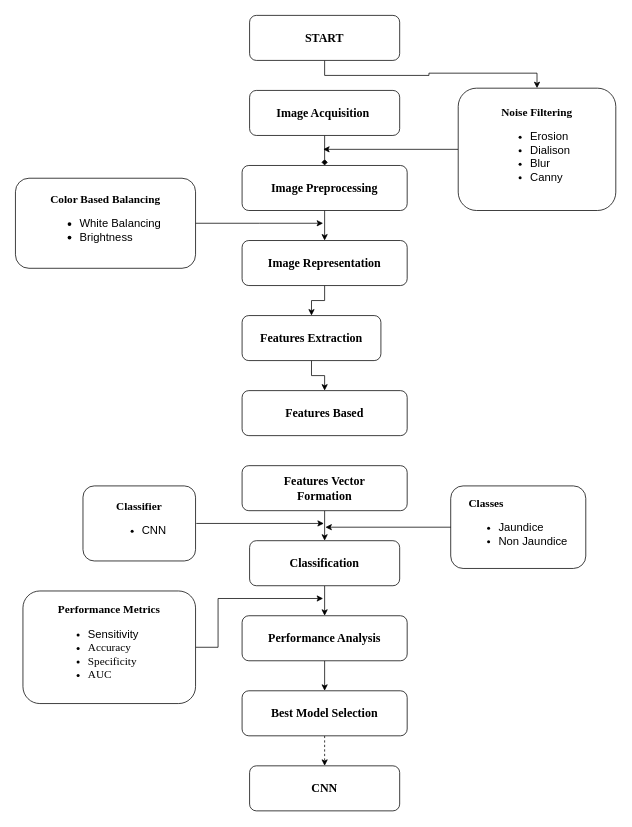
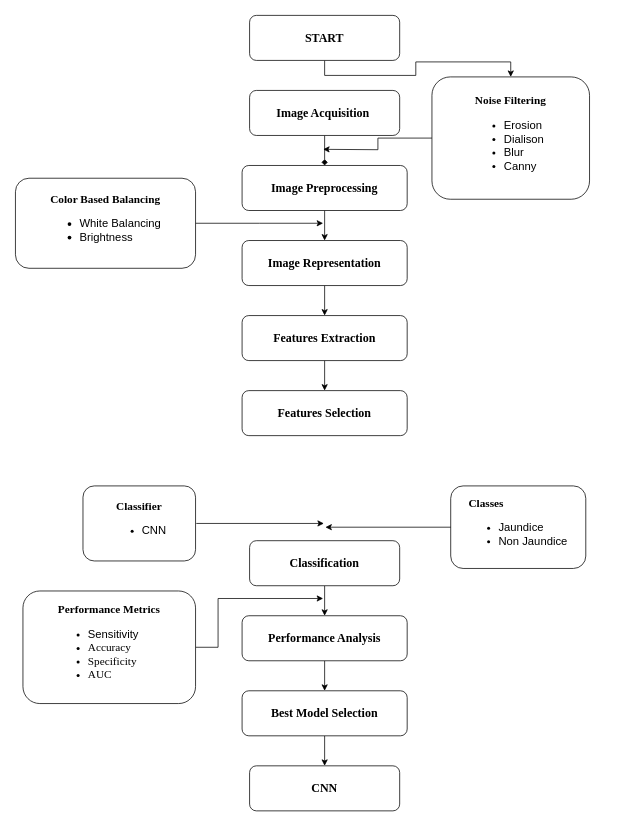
node "Noise Filtering Erosion Dialison Blur Canny": moved (537, 149) -> (510, 138)
node "Features Extraction": size 139x45 -> 165x45
node "Features Based": label "Features Based" -> "Features Selection"
node "Features Vector Formation": removed
edge "Features Vector Formation" -> "Classification": removed
edge "Best Model Selection" -> "CNN": style dashed -> solid
